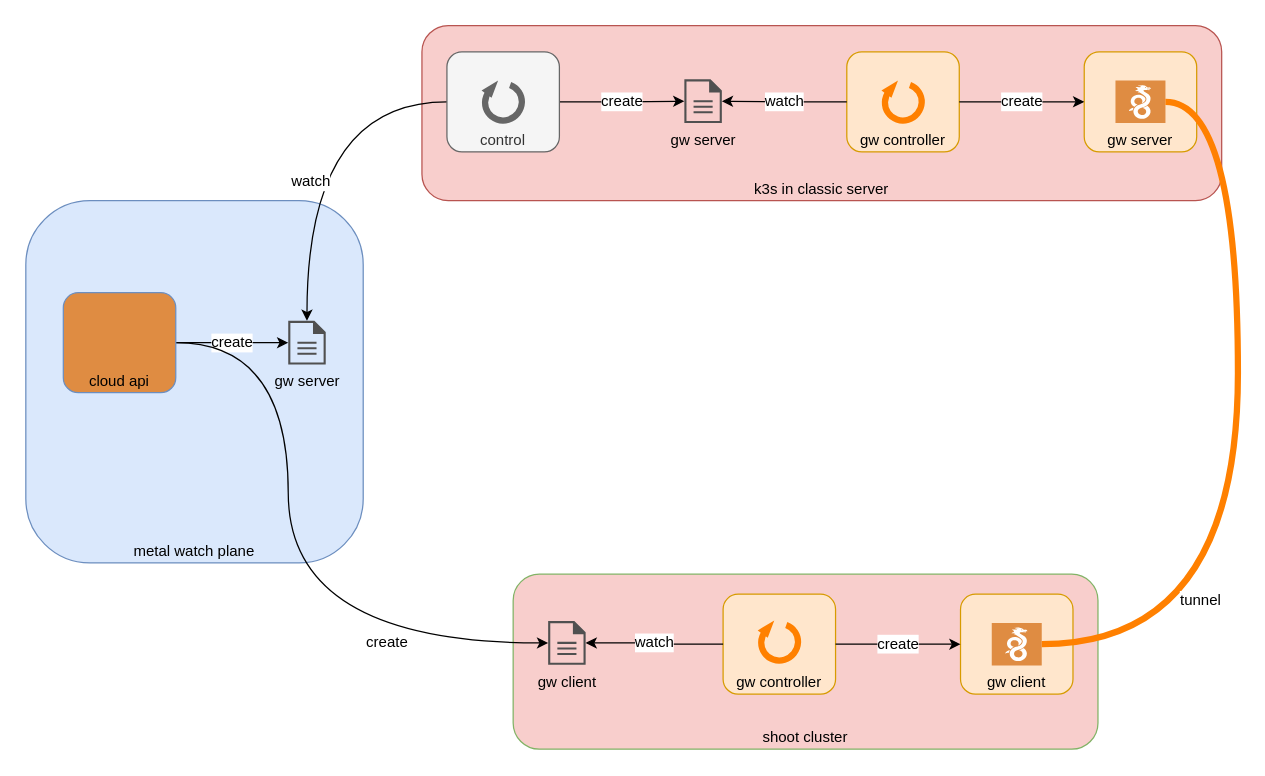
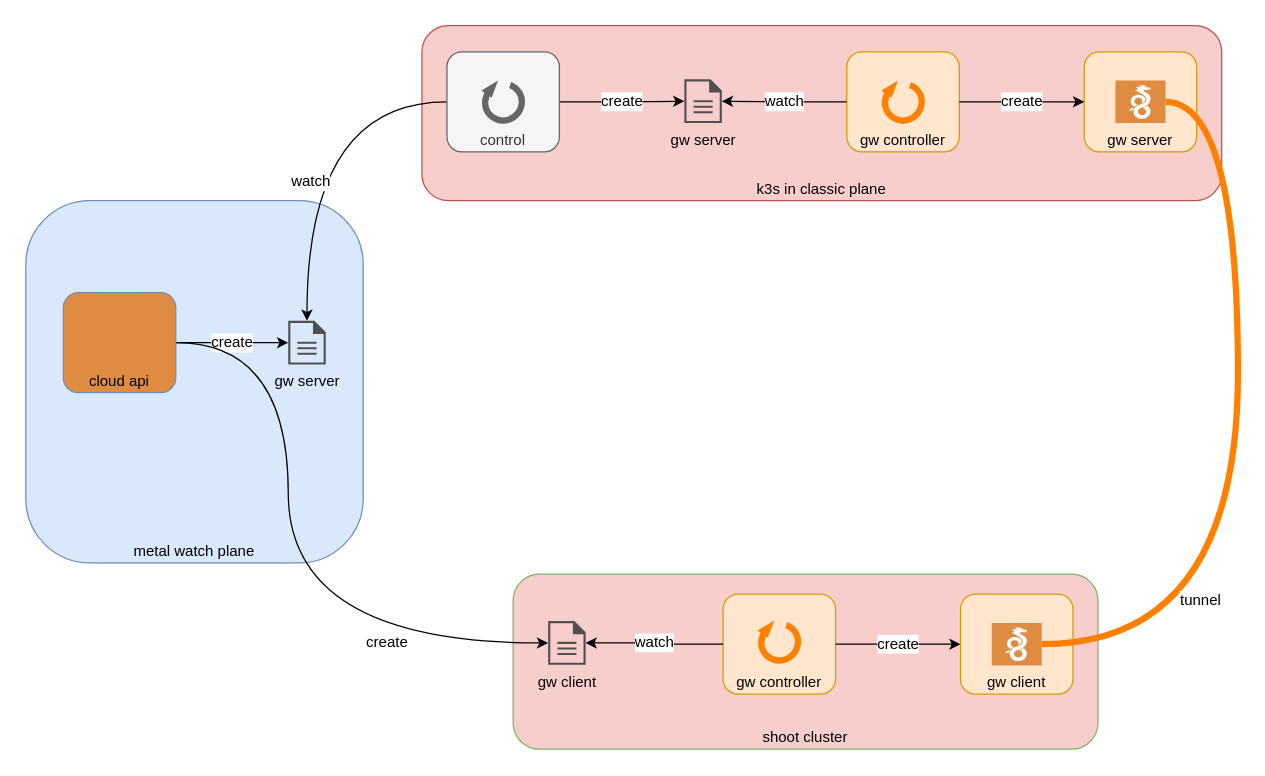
node "k3s in classic server": label "k3s in classic server" -> "k3s in classic plane"
